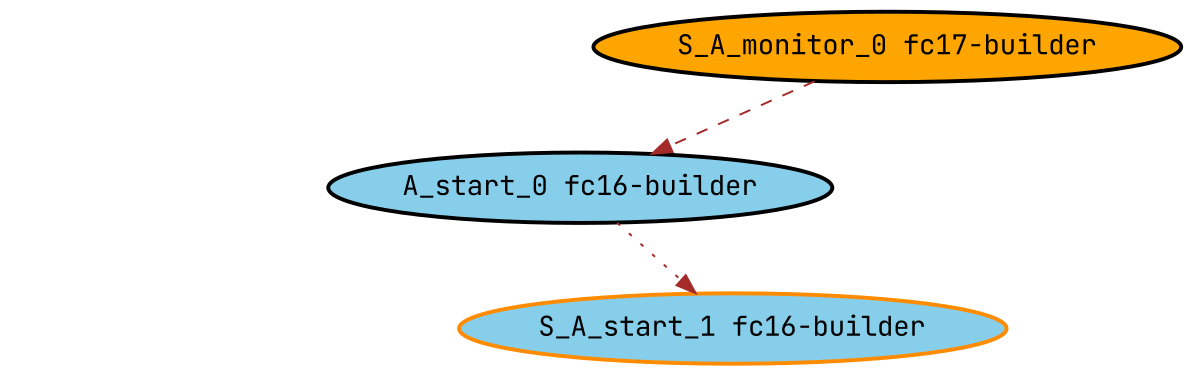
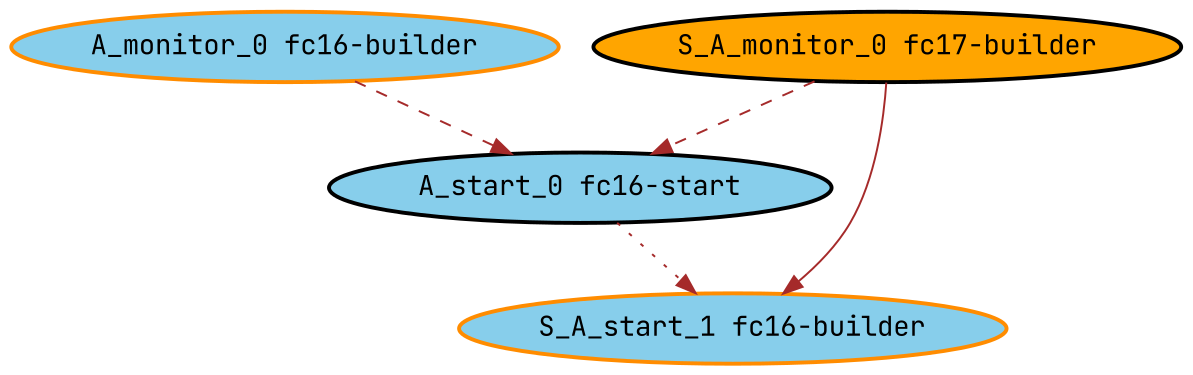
node "A_monitor_0 fc16-builder": added
node "A_start_0 fc16-builder": label "A_start_0 fc16-builder" -> "A_start_0 fc16-start"
edge "S_A_monitor_0 fc17-builder" -> "S_A_start_1 fc16-builder": added
